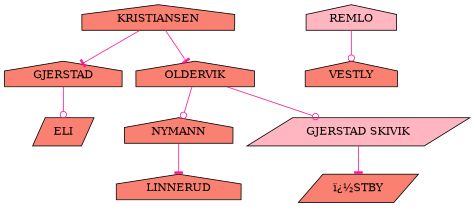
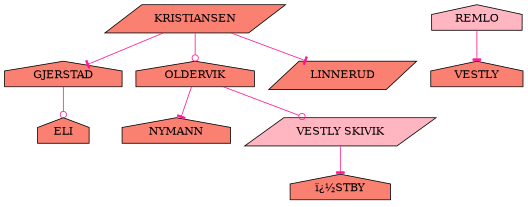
node "KRISTIANSEN": shape house -> parallelogram
edge "REMLO" -> "VESTLY": arrowhead odot -> tee
edge "KRISTIANSEN" -> "OLDERVIK": arrowhead tee -> odot
edge "OLDERVIK" -> "NYMANN": arrowhead odot -> tee
node "ELI": shape parallelogram -> house
node "GJERSTAD SKIVIK": label "GJERSTAD SKIVIK" -> "VESTLY SKIVIK"
edge "NYMANN" -> "LINNERUD": now "KRISTIANSEN" -> "LINNERUD"
node "LINNERUD": shape house -> parallelogram
node "ï¿½STBY": shape parallelogram -> house
